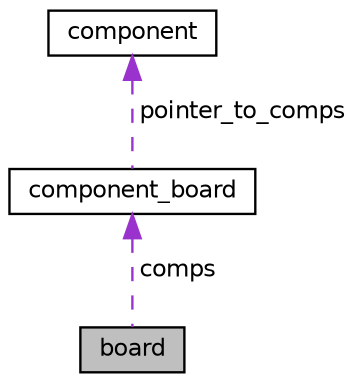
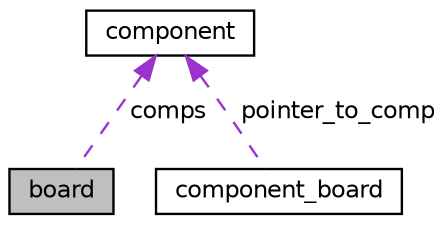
edge "component_board" -> "component": label " pointer_to_comps" -> " pointer_to_comp"
edge "board" -> "component_board": now "board" -> "component"
